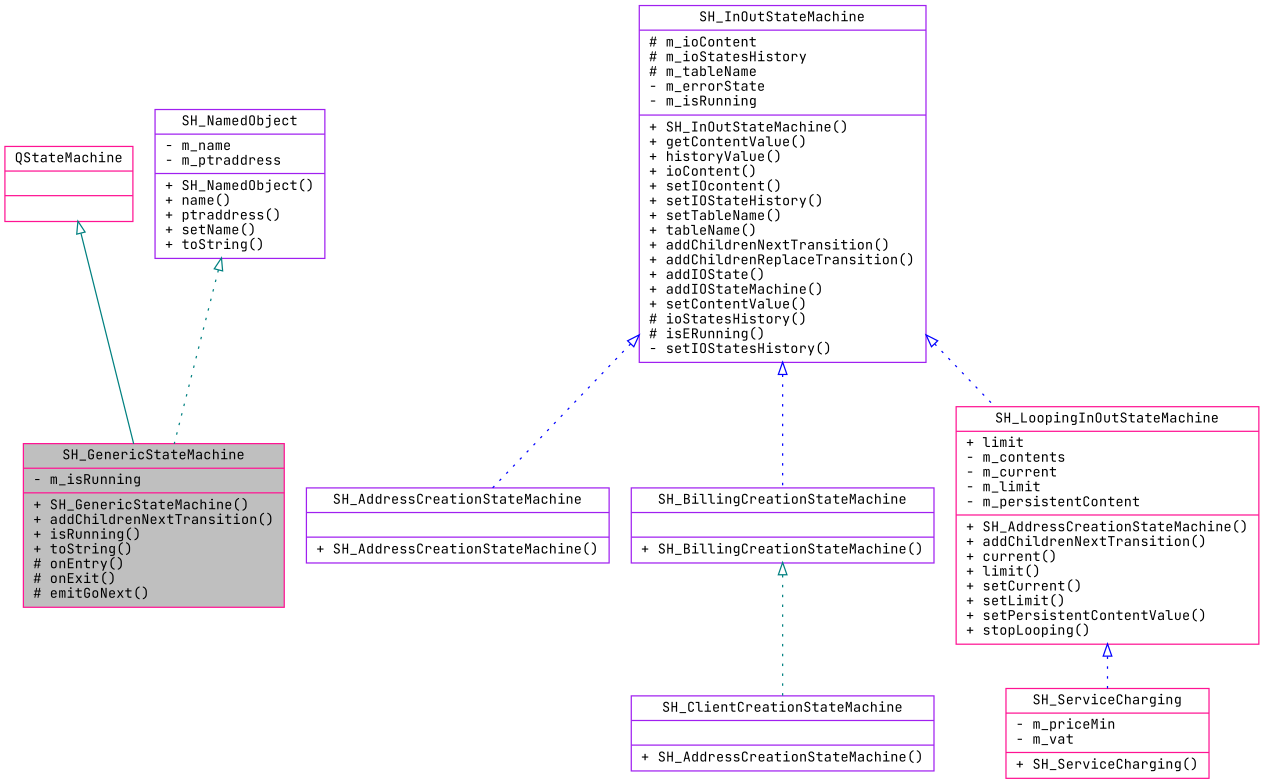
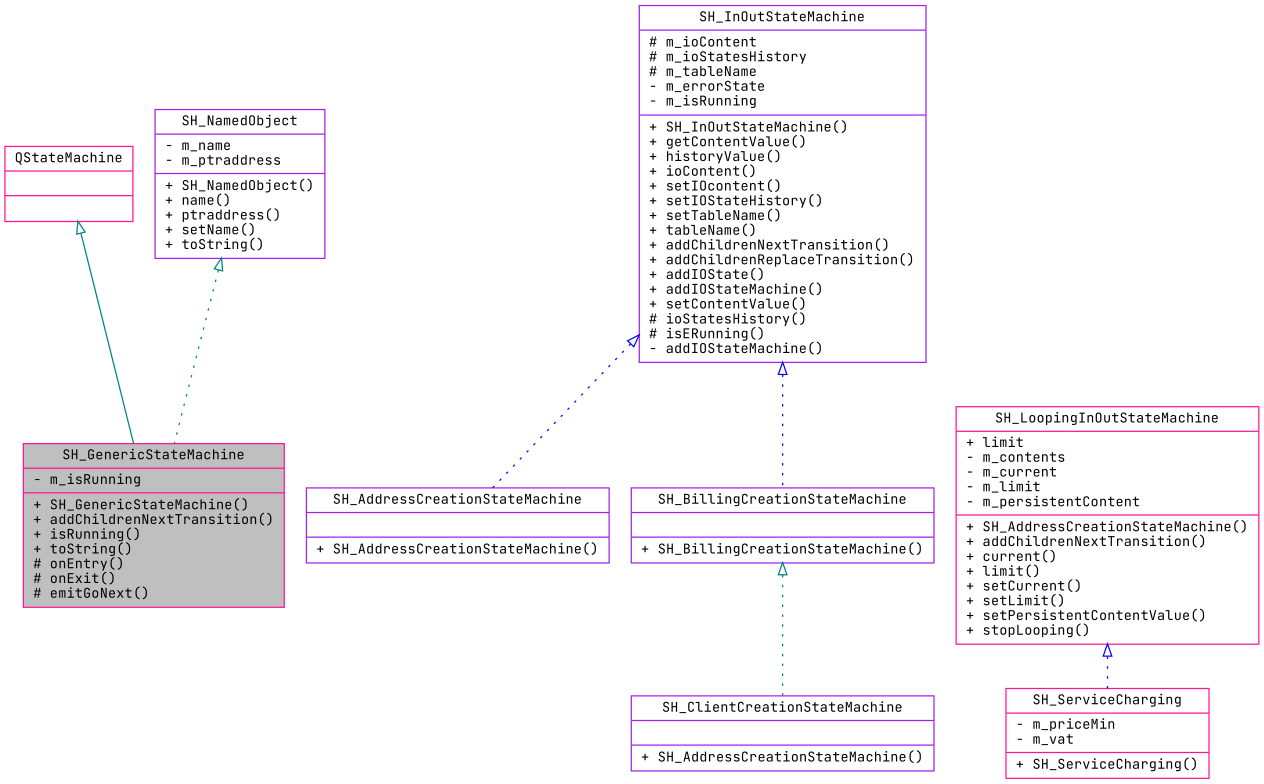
node "SH_InOutStateMachine": text "- setIOStatesHistory()" -> "- addIOStateMachine()"
edge "SH_LoopingInOutStateMachine" -> "SH_InOutStateMachine": removed
